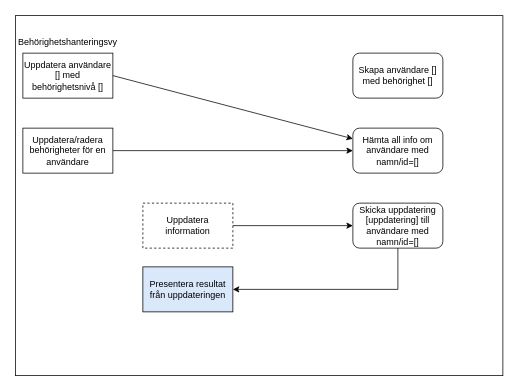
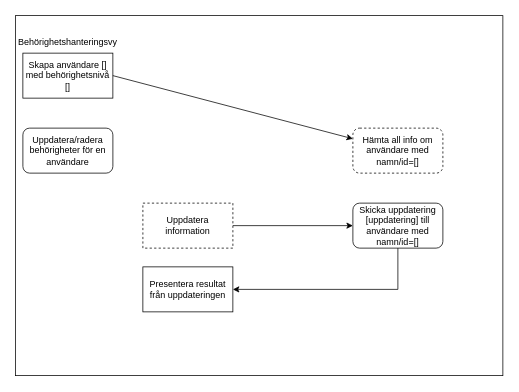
node "Uppdatera användare [] med behörighetsnivå []": label "Uppdatera användare [] med behörighetsnivå []" -> "Skapa användare [] med behörighetsnivå []"
node "Skapa användare [] med behörighet []": removed
node "Uppdatera/radera behörigheter för en användare": shape rectangle -> rounded rectangle
edge "Uppdatera/radera behörigheter för en användare" -> "Hämta all info om användare med namn/id=[]": removed
node "Hämta all info om användare med namn/id=[]": style solid -> dashed
node "Presentera resultat från uppdateringen": fillcolor #dae8fc -> #ffffff
